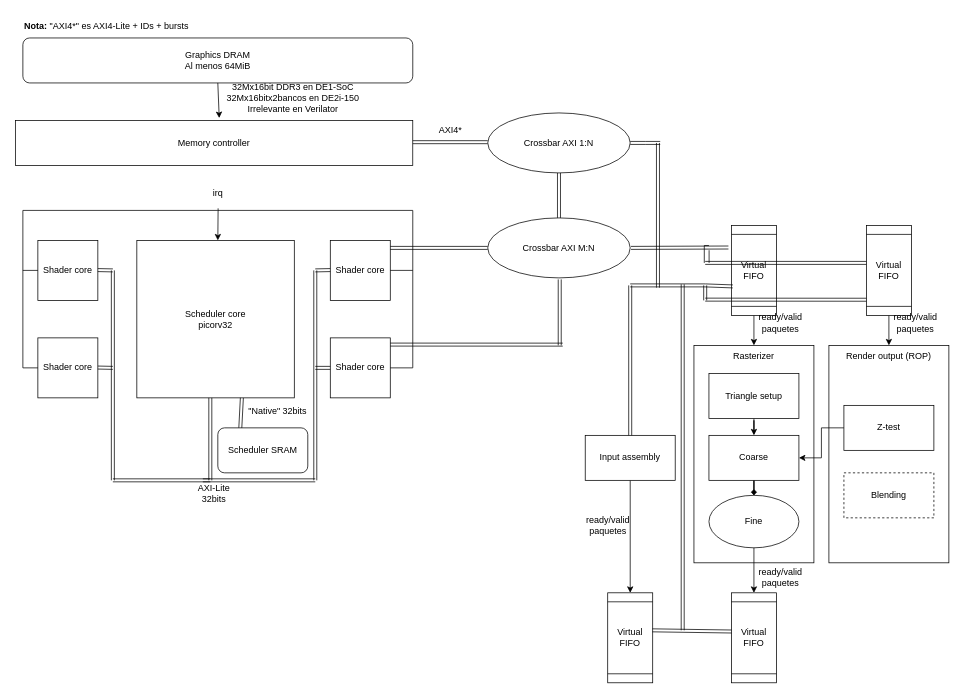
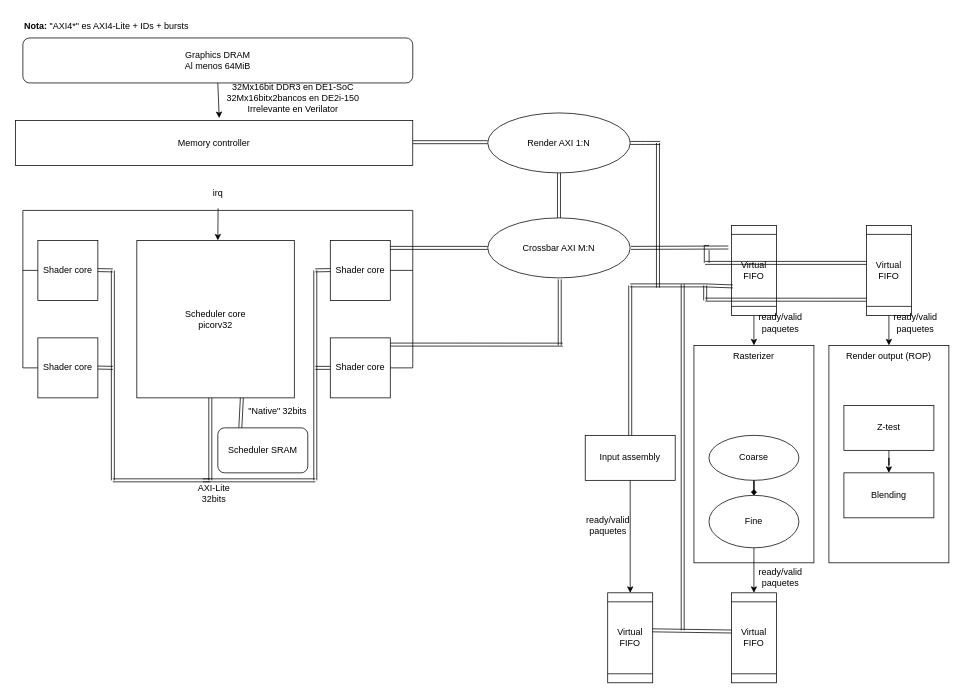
node "AXI4*": removed
node "Crossbar AXI 1:N": label "Crossbar AXI 1:N" -> "Render AXI 1:N"
node "Triangle setup": removed
edge "Triangle setup" -> "Coarse": removed
edge "Z-test" -> "Coarse": now "Z-test" -> "Blending"
node "Coarse": shape rectangle -> ellipse
node "Blending": style dashed -> solid
